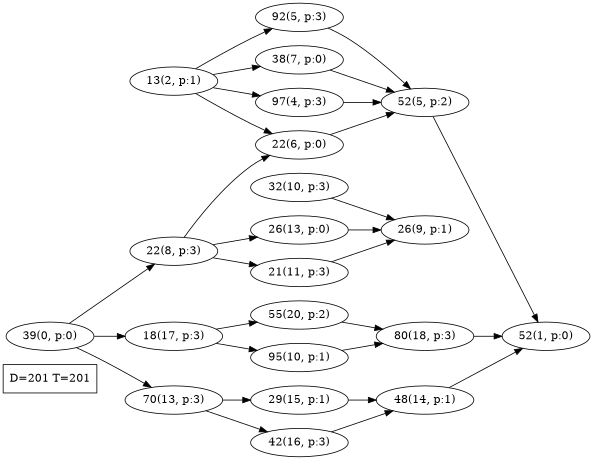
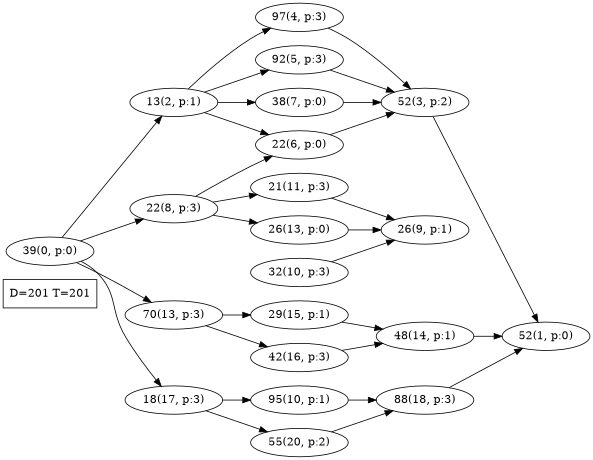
node "52(5, p:2)": label "52(5, p:2)" -> "52(3, p:2)"
edge "39(0, p:0)" -> "13(2, p:1)": added
node "80(18, p:3)": label "80(18, p:3)" -> "88(18, p:3)"
